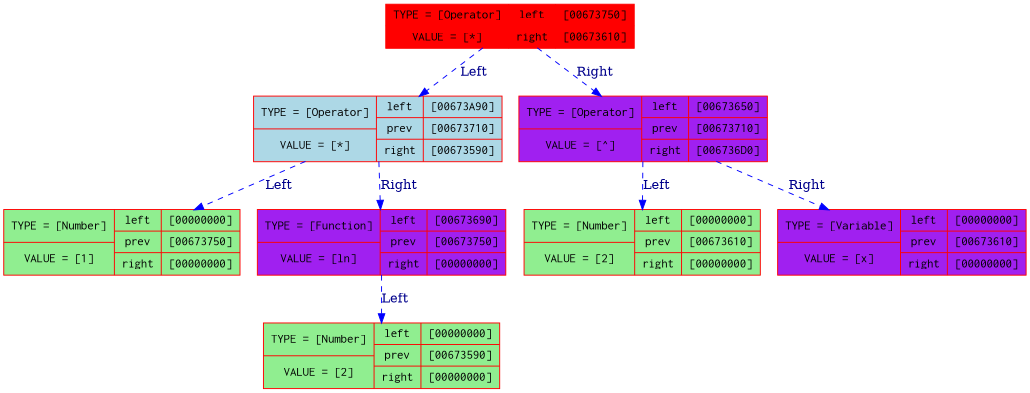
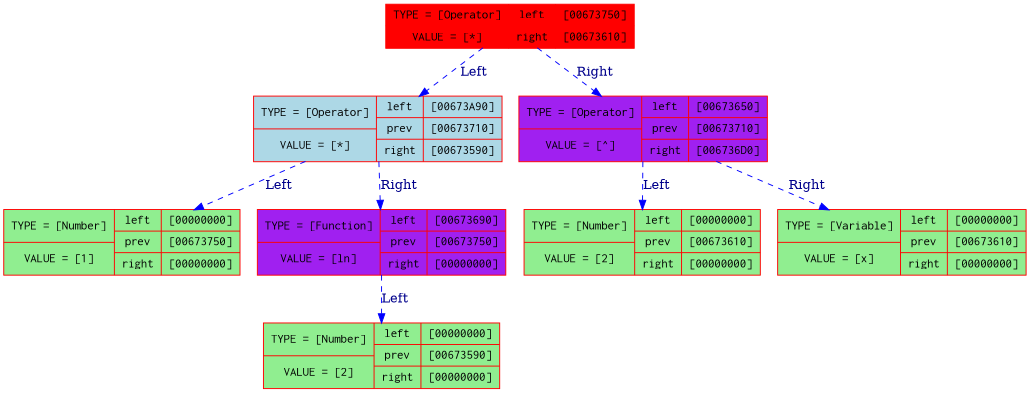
node "TYPE = [Variable]": fillcolor purple -> lightgreen
